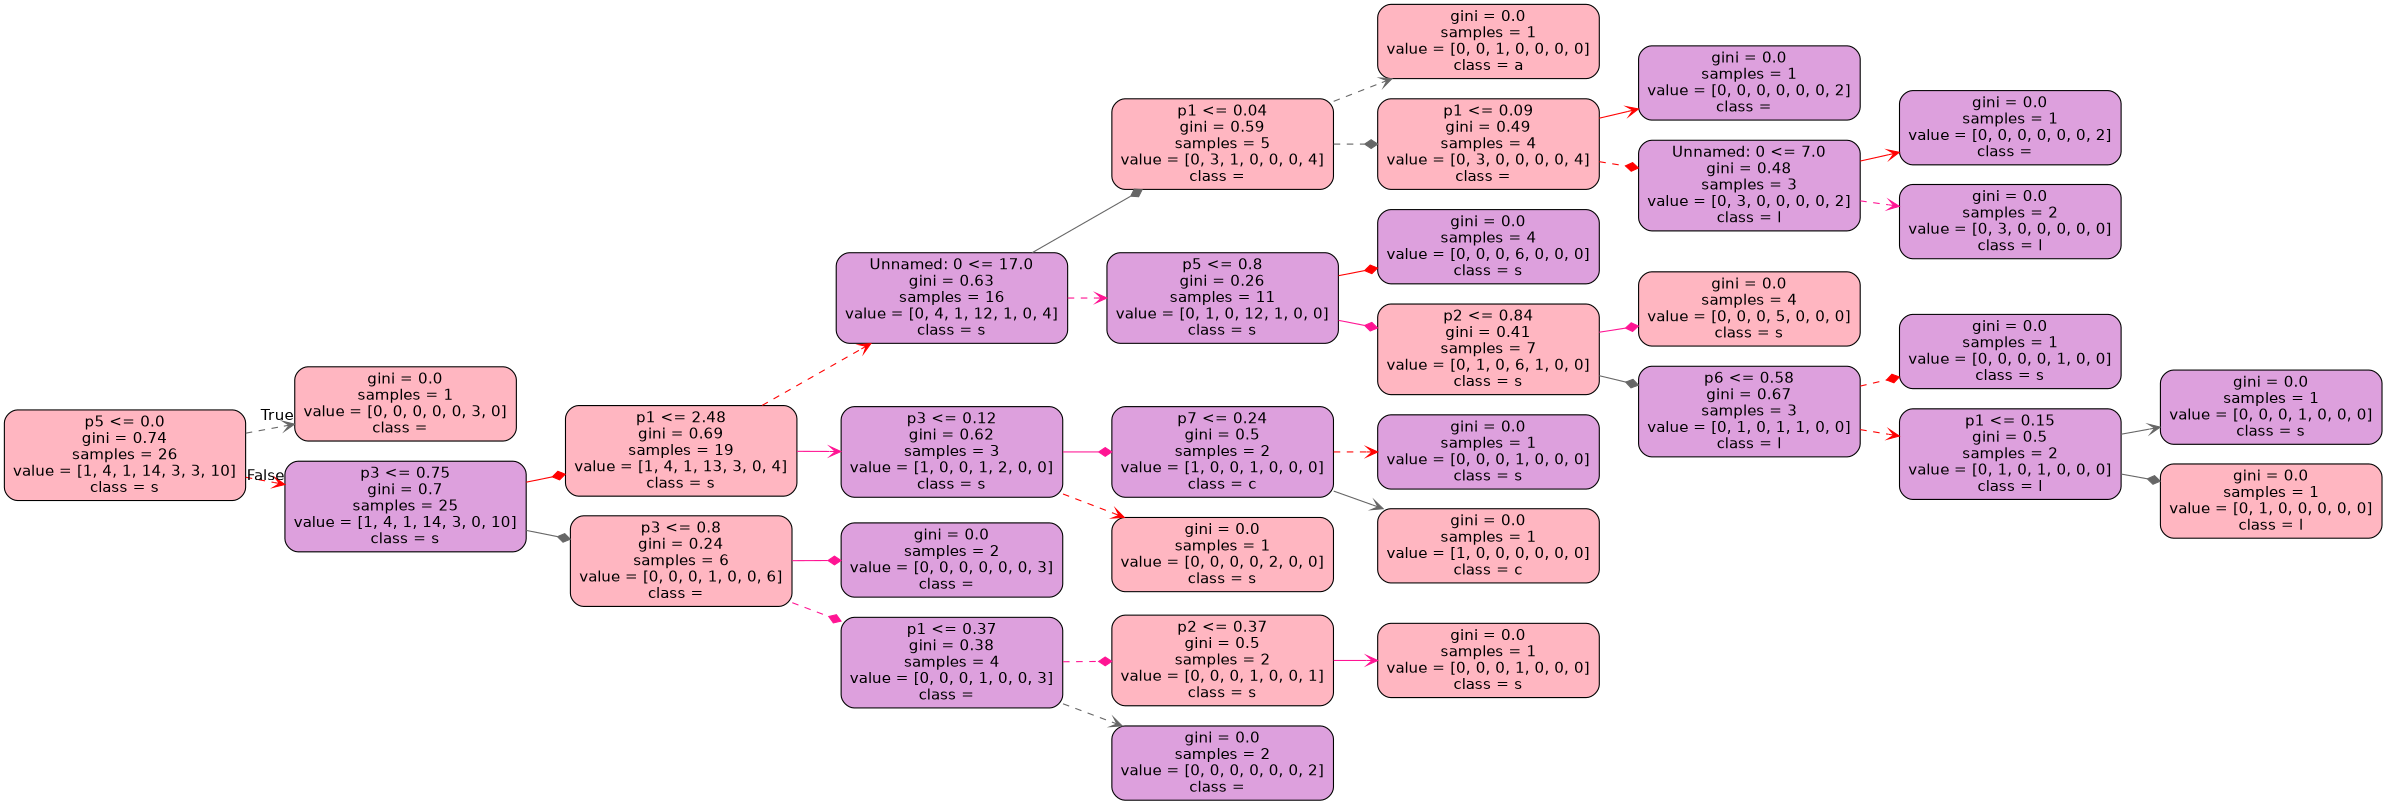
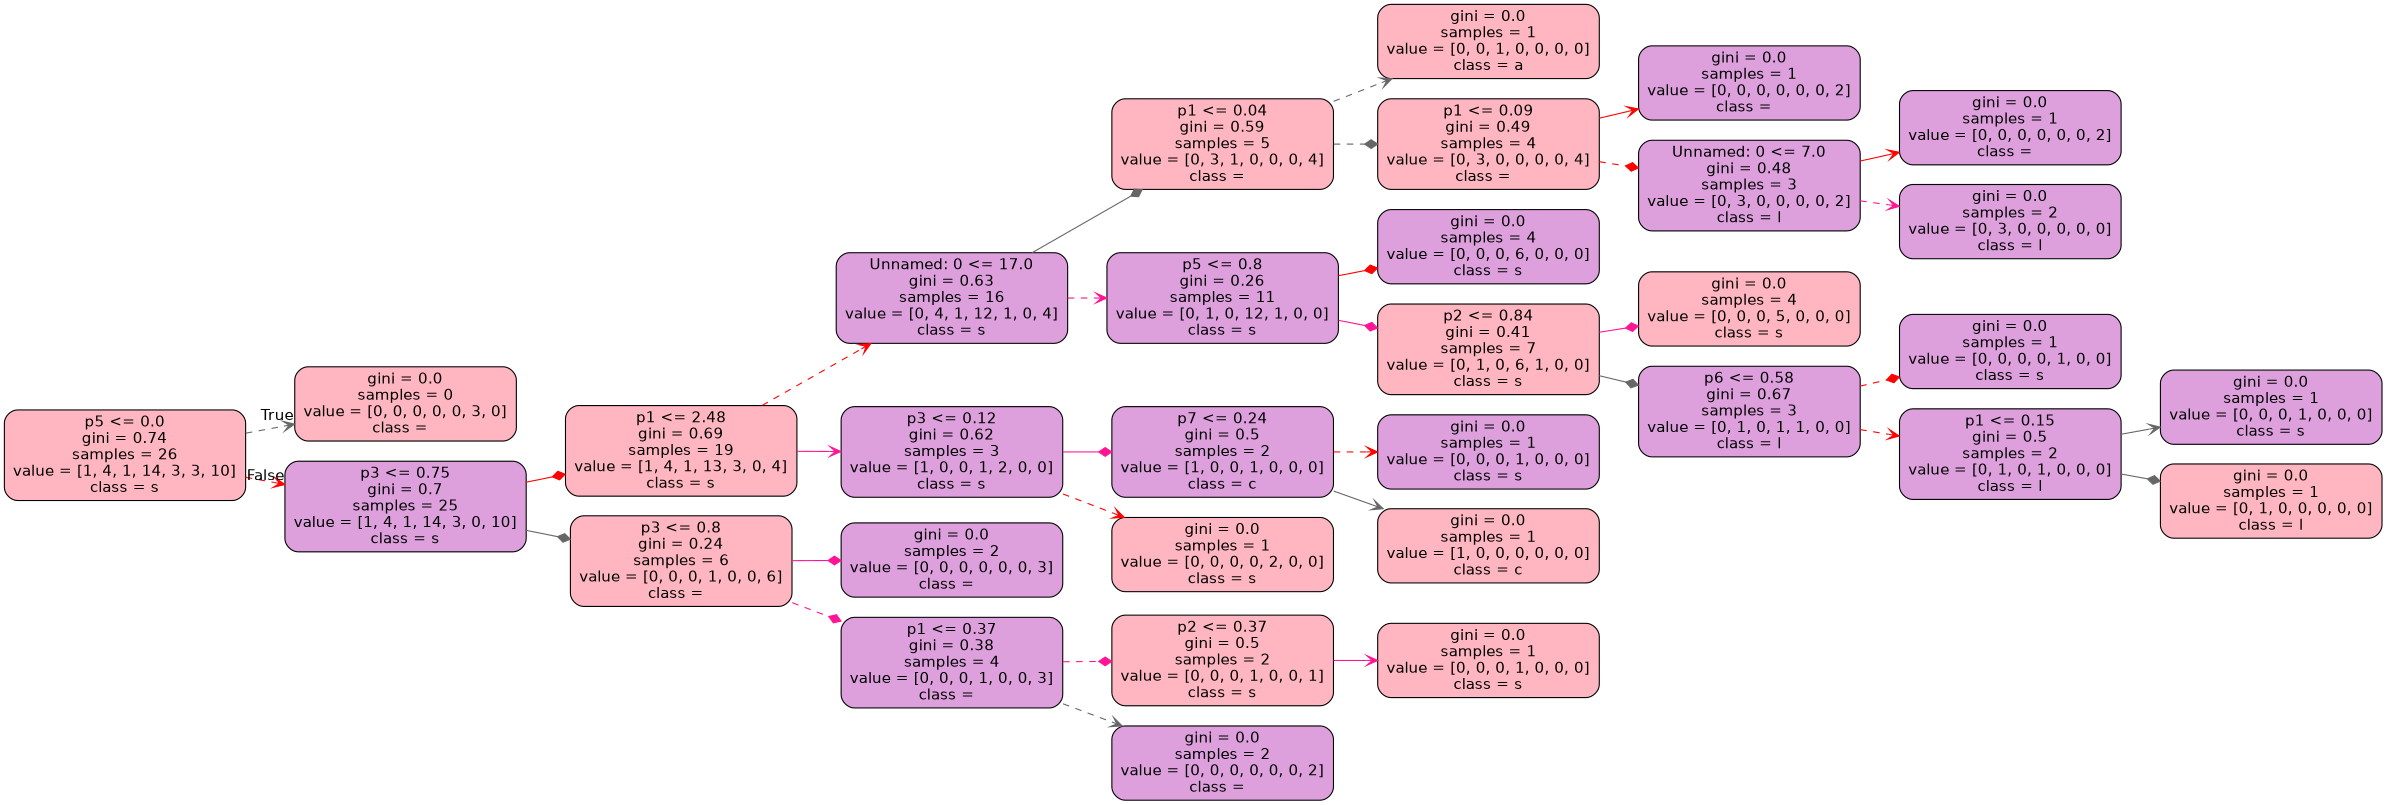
node "gini = 0.0 samples = 1 value = [0, 0, 0, 0, 0, 3, 0] class =": label "gini = 0.0 samples = 1 value = [0, 0, 0, 0, 0, 3, 0] class =" -> "gini = 0.0 samples = 0 value = [0, 0, 0, 0, 0, 3, 0] class ="
